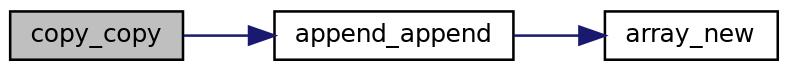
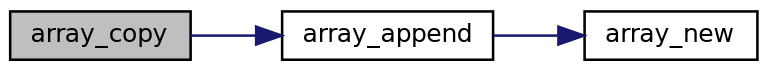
node "copy_copy": label "copy_copy" -> "array_copy"
node "append_append": label "append_append" -> "array_append"
